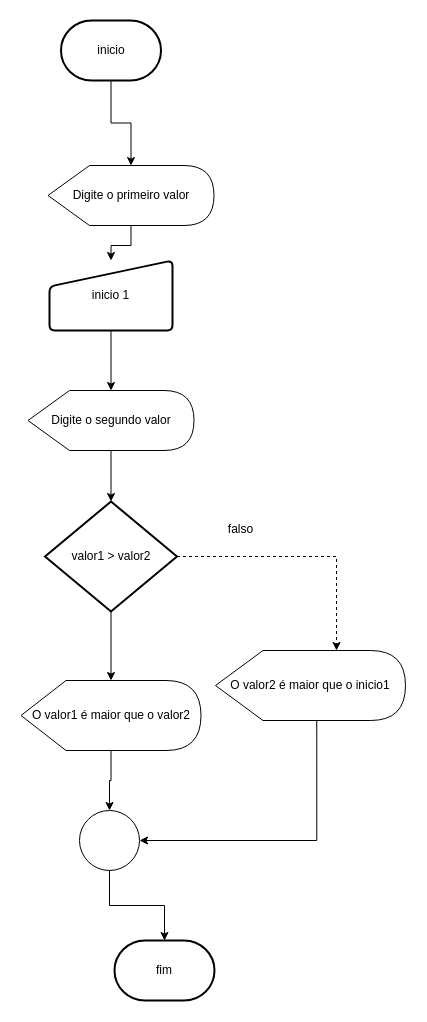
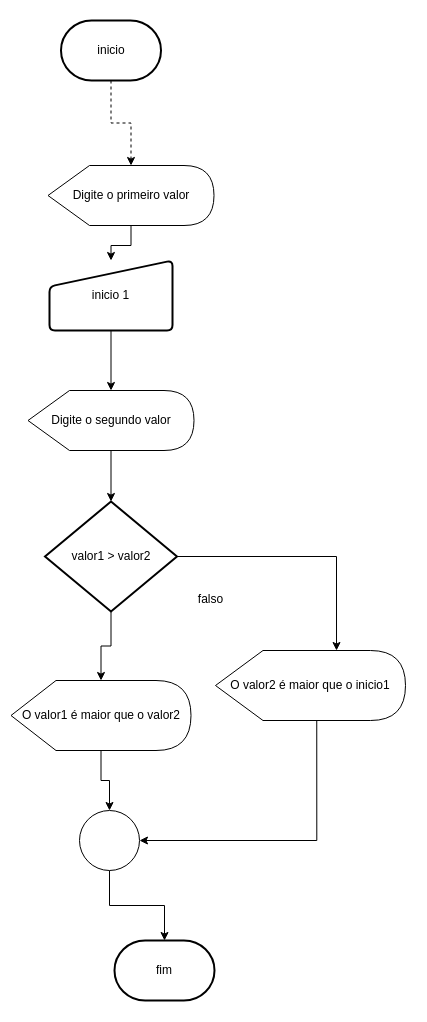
edge "inicio" -> "Digite o primeiro valor": style solid -> dashed
node "falso": moved (241, 537) -> (211, 607)
edge "valor1 > valor2" -> "O valor2 é maior que o inicio1": style dashed -> solid
node "O valor1 é maior que o valor2": moved (111, 716) -> (101, 716)
